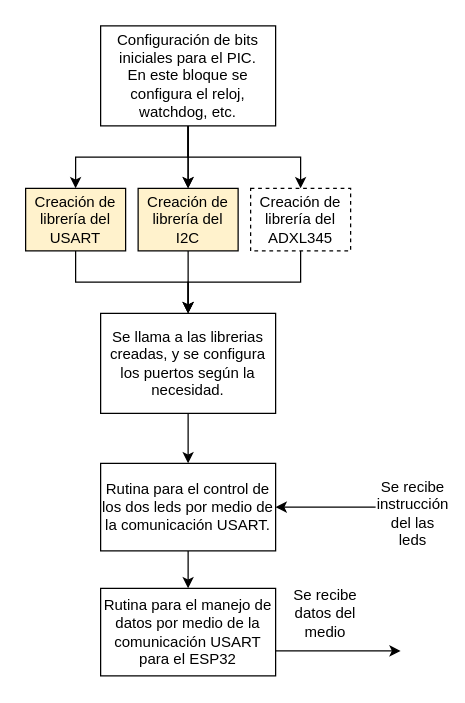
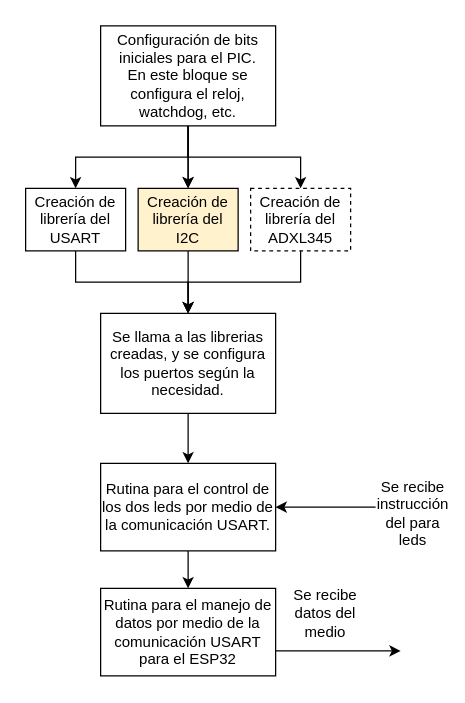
node "Creación de librería del USART": fillcolor #fff2cc -> #ffffff
node "Se recibe instrucción del las leds": label "Se recibe instrucción del las leds" -> "Se recibe instrucción del para leds"
